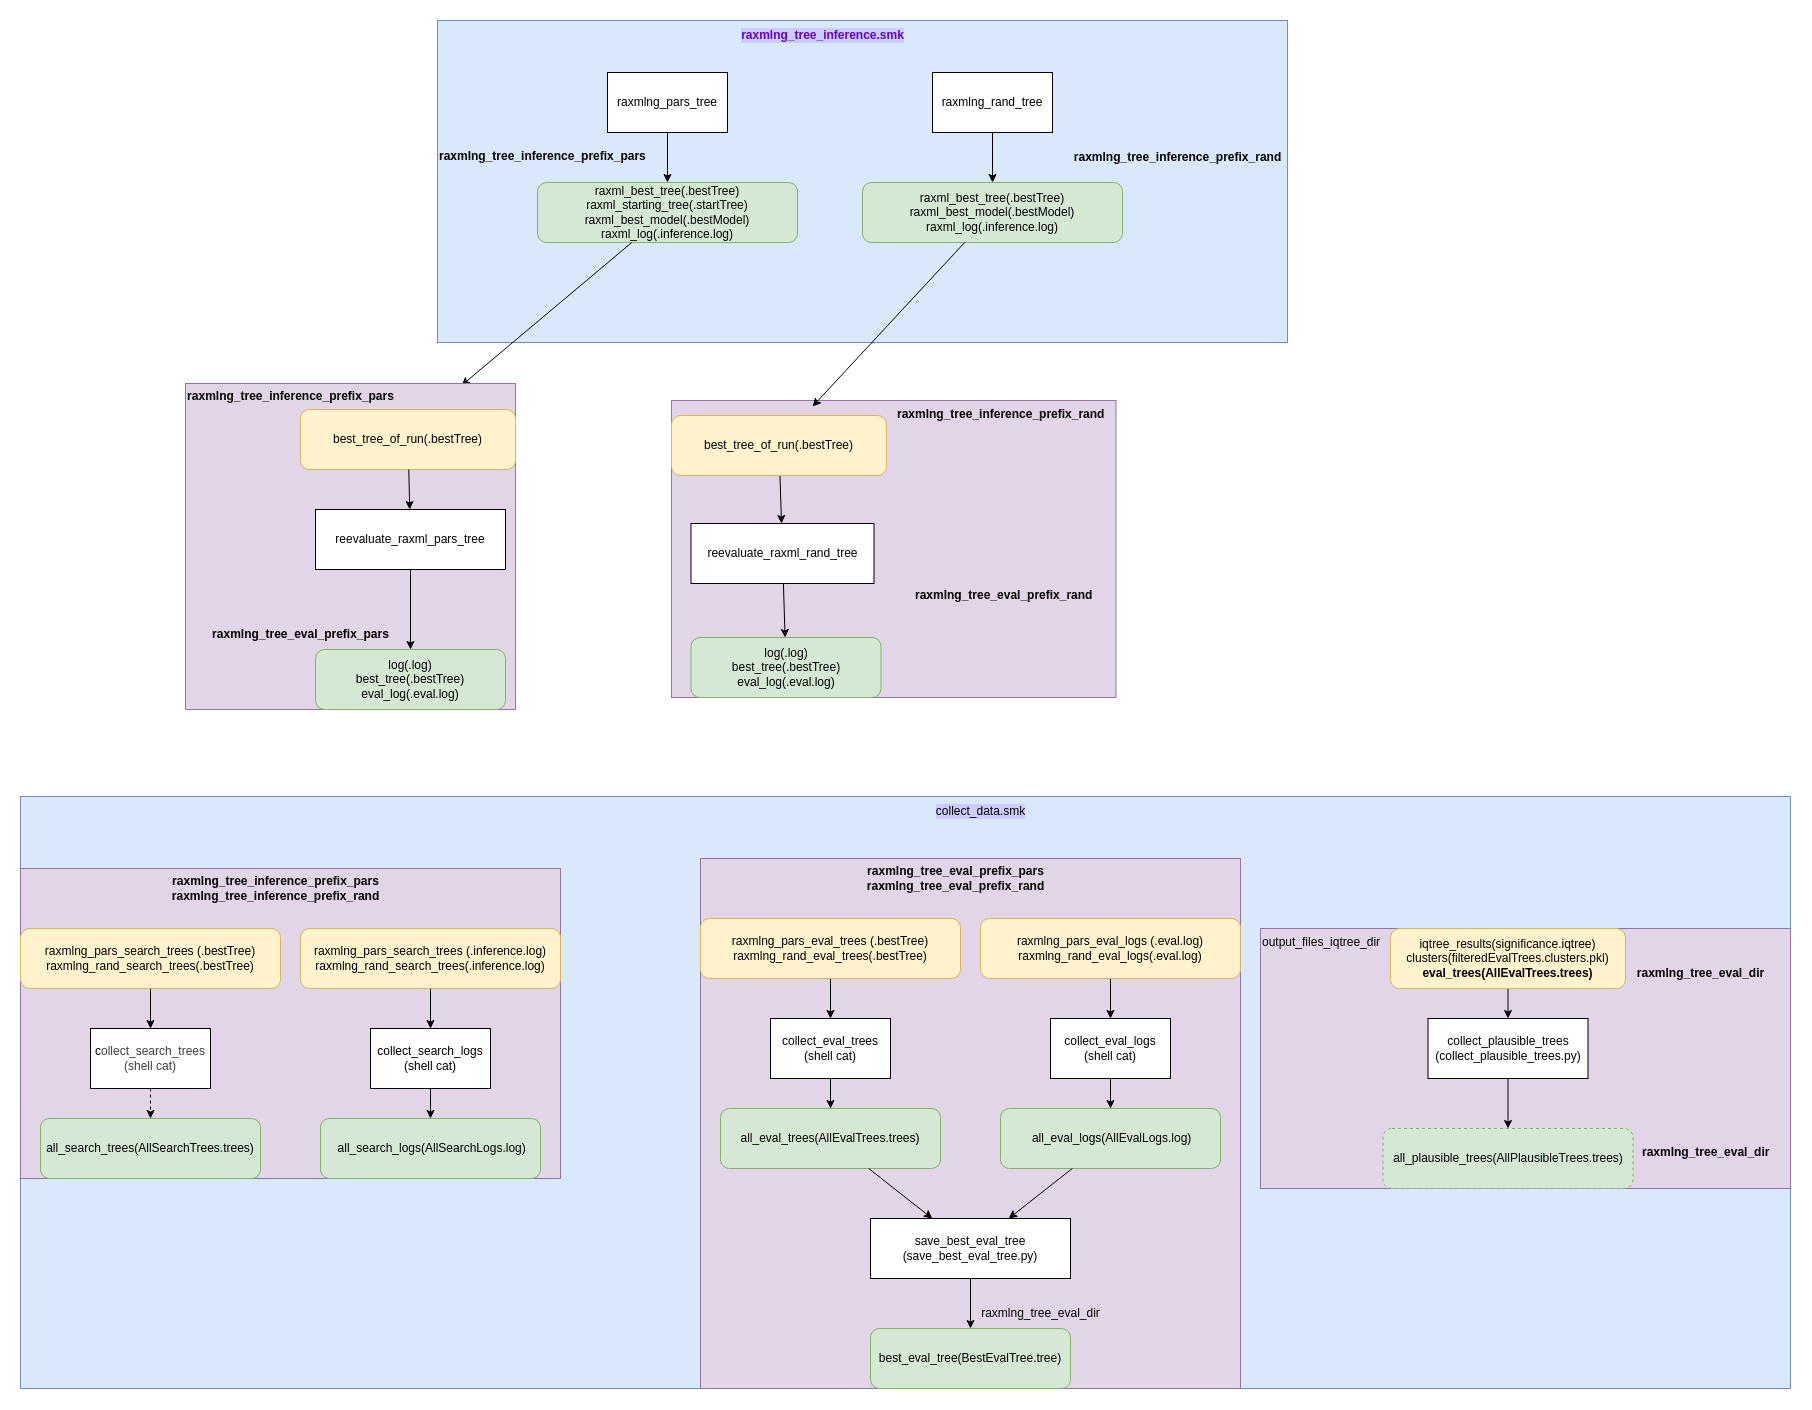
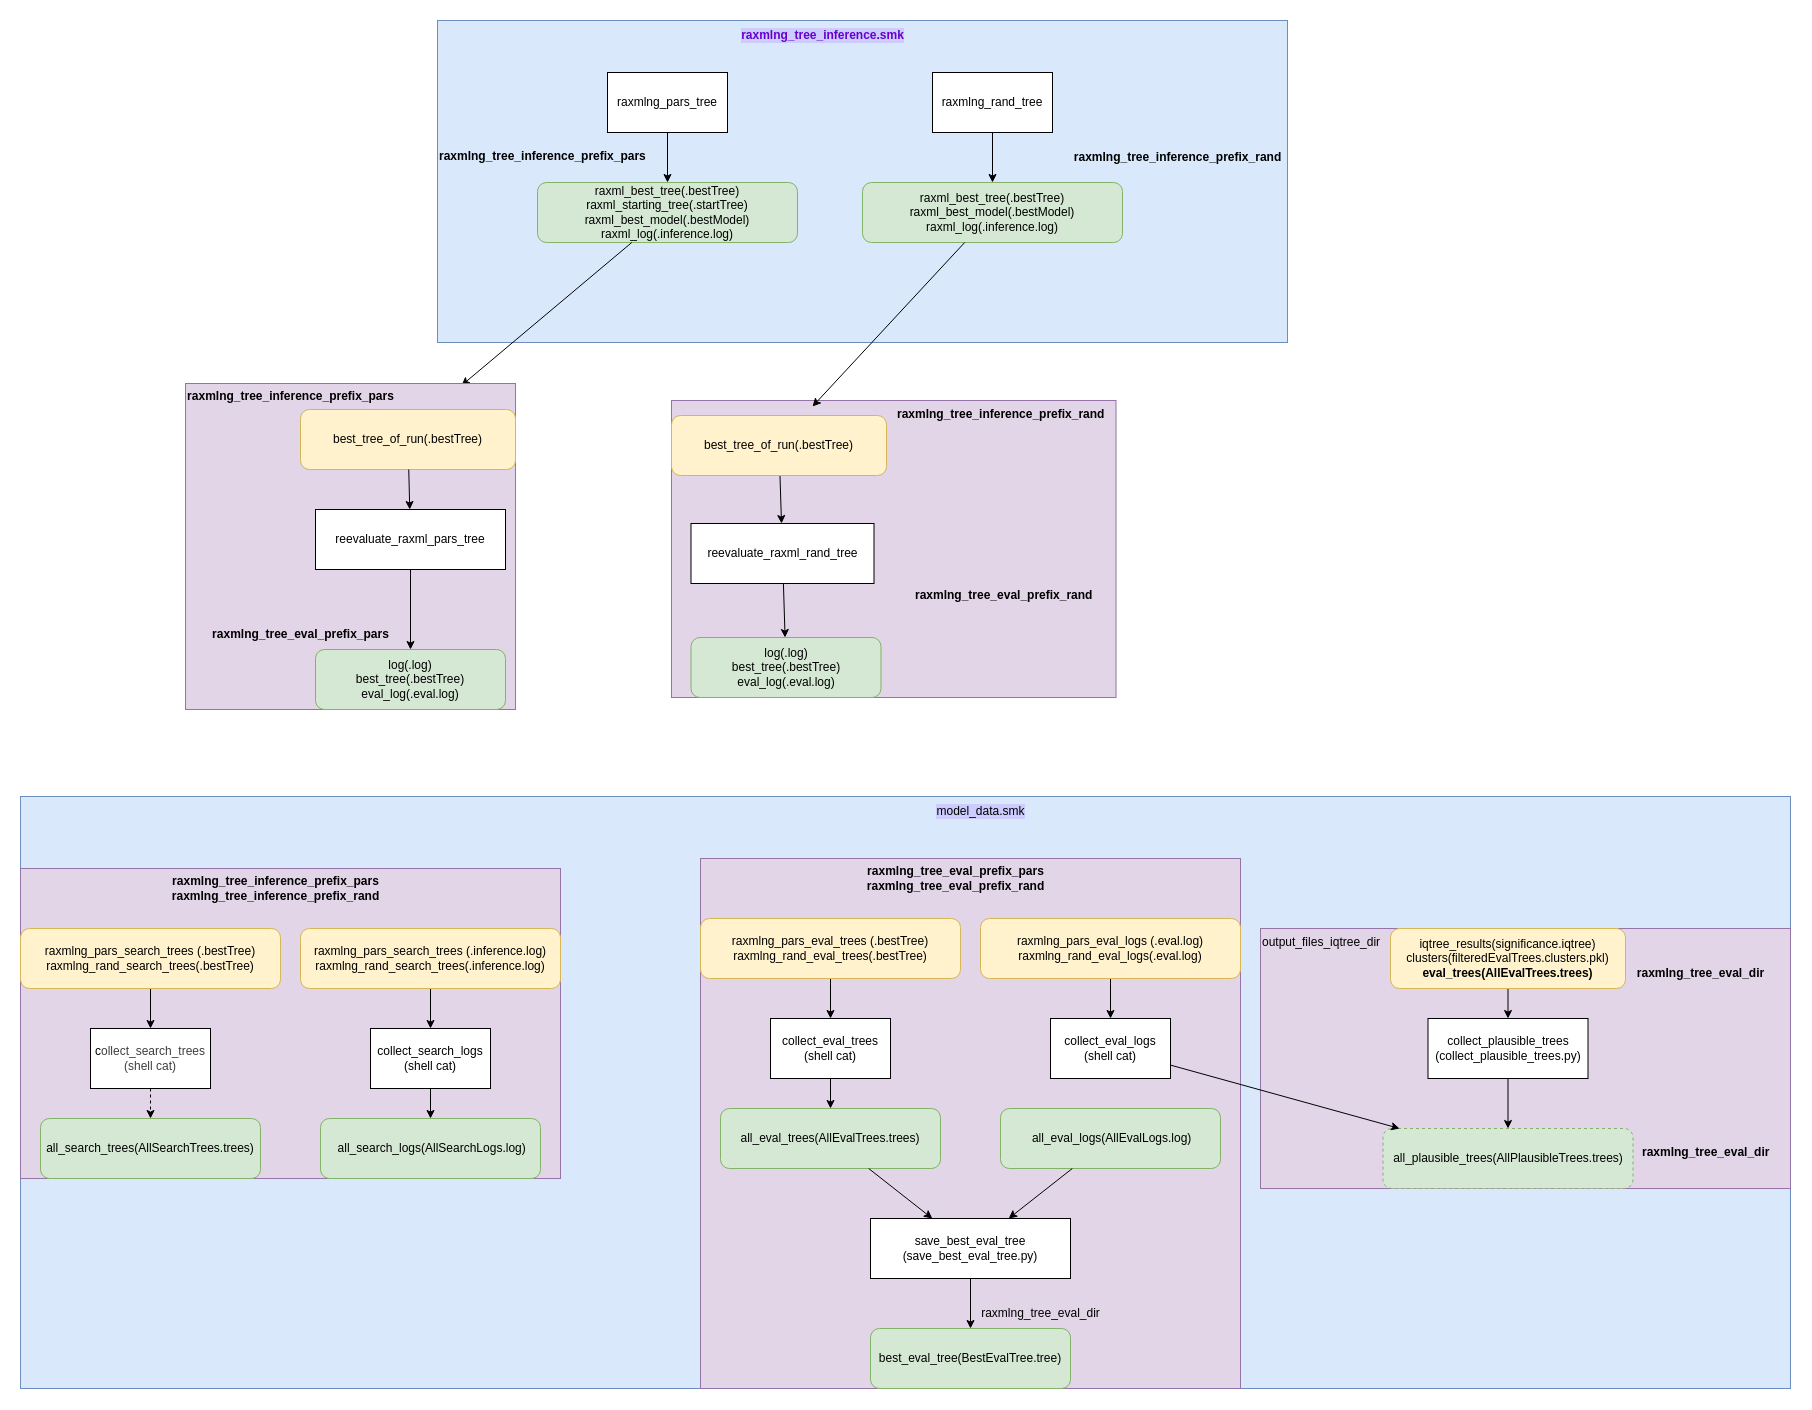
node "collect_data.smk": label "collect_data.smk" -> "model_data.smk"
edge "collect_eval_logs (shell cat)" -> "all_eval_logs(AllEvalLogs.log)": now "collect_eval_logs (shell cat)" -> "all_plausible_trees(AllPlausibleTrees.trees)"
